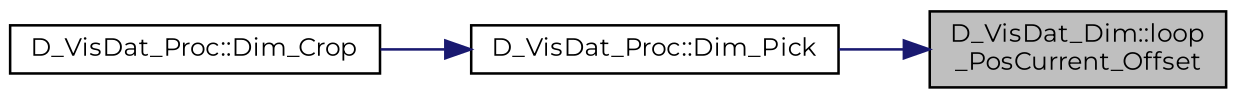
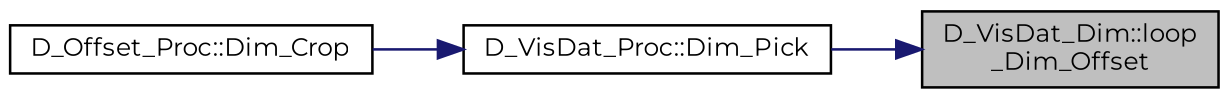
node "D_VisDat_Proc::Dim_Crop": label "D_VisDat_Proc::Dim_Crop" -> "D_Offset_Proc::Dim_Crop"
node "D_VisDat_Dim::loop _PosCurrent_Offset": label "D_VisDat_Dim::loop _PosCurrent_Offset" -> "D_VisDat_Dim::loop _Dim_Offset"
